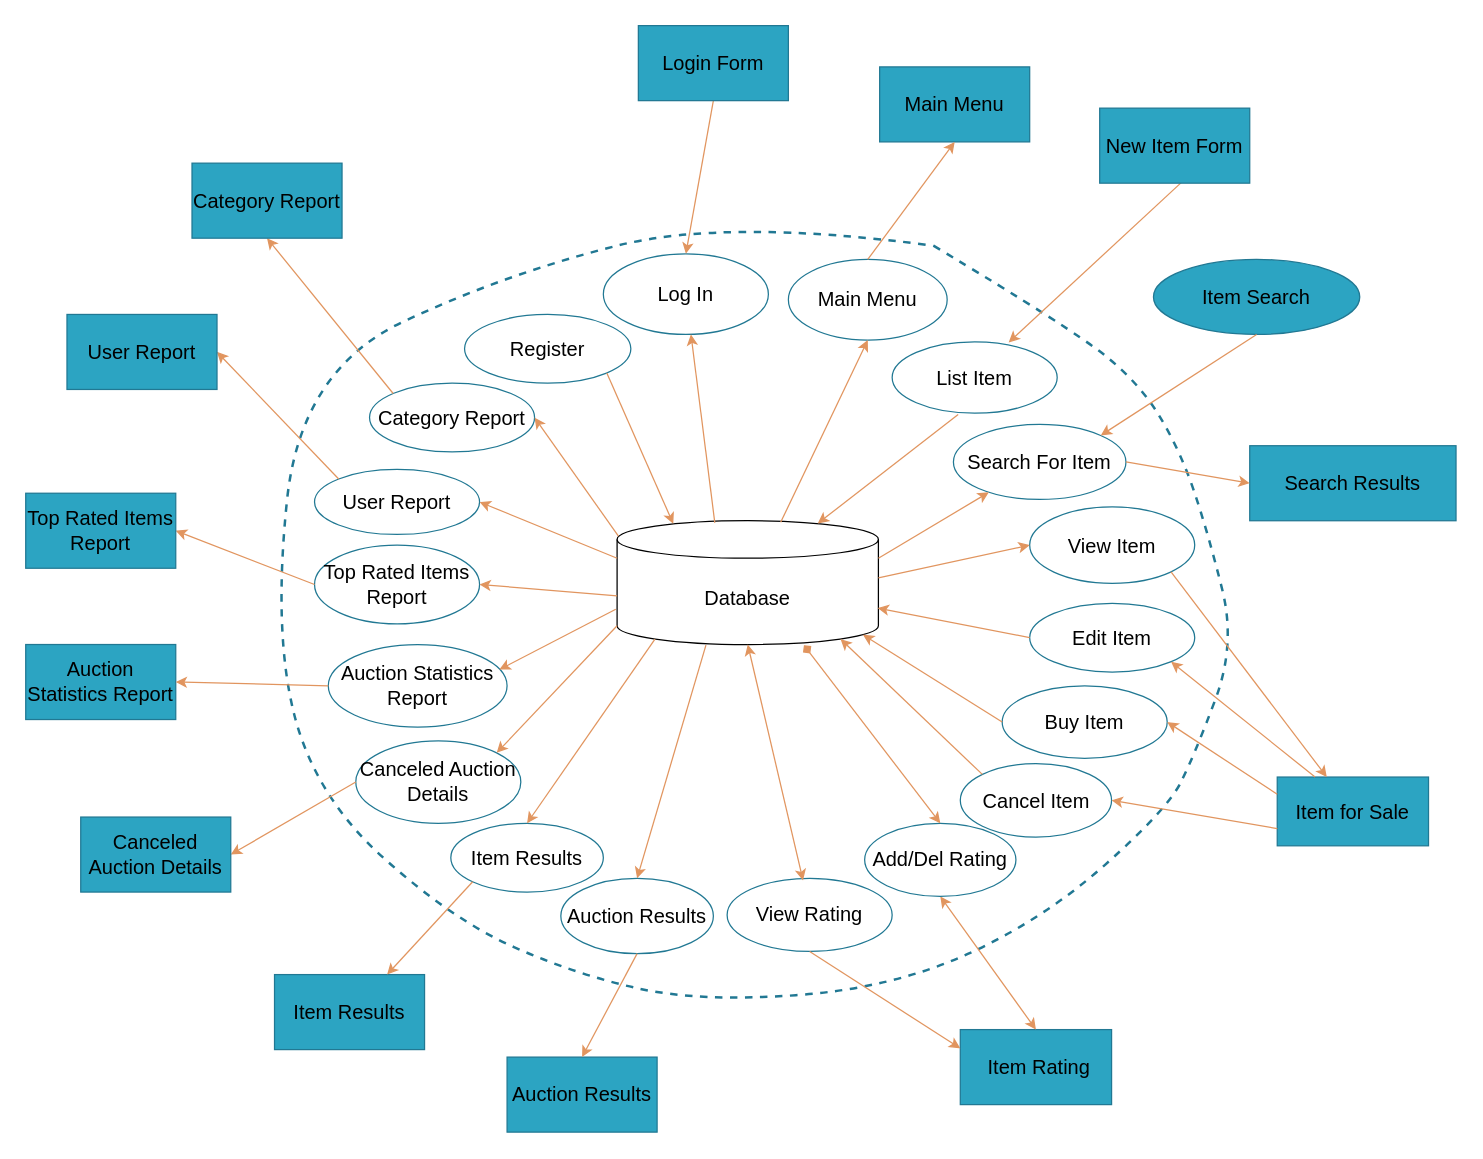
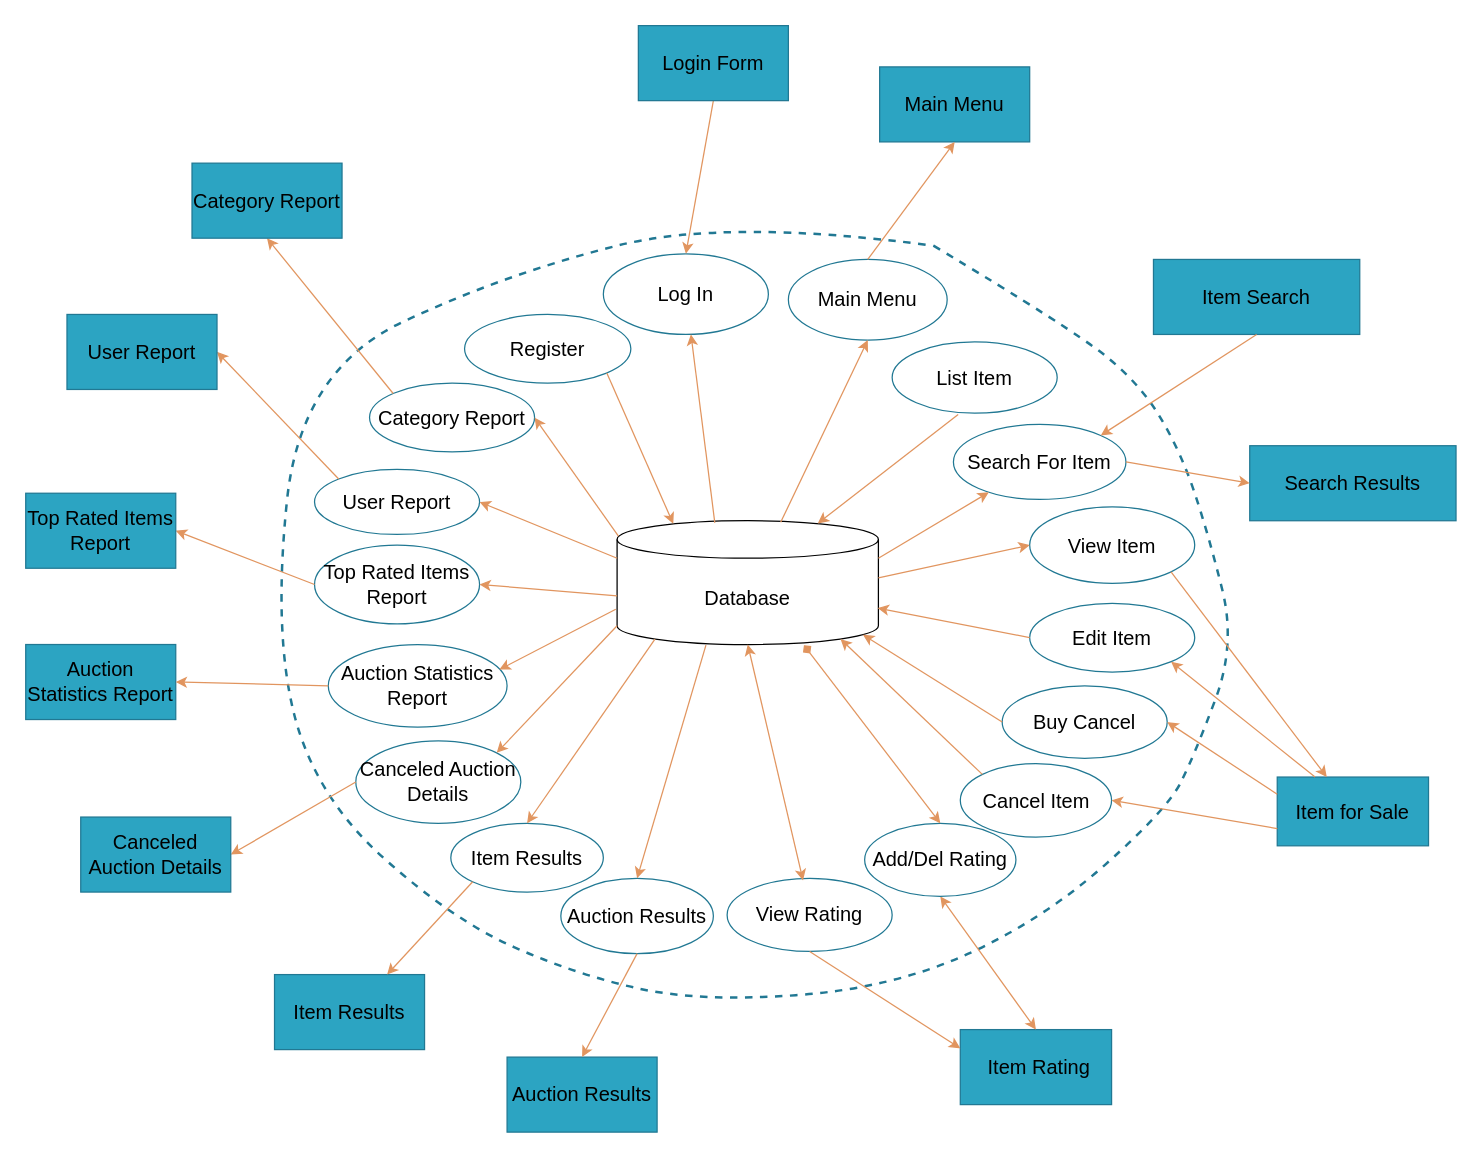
node "New Item Form": removed
edge "New Item Form" -> "List Item": removed
node "Item Search": shape ellipse -> rectangle
node "Buy Item": label "Buy Item" -> "Buy Cancel"
